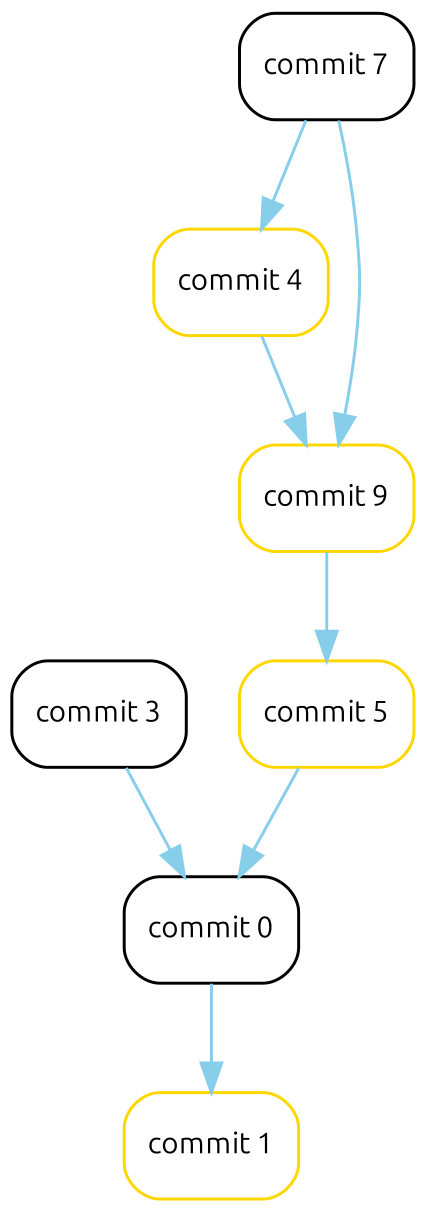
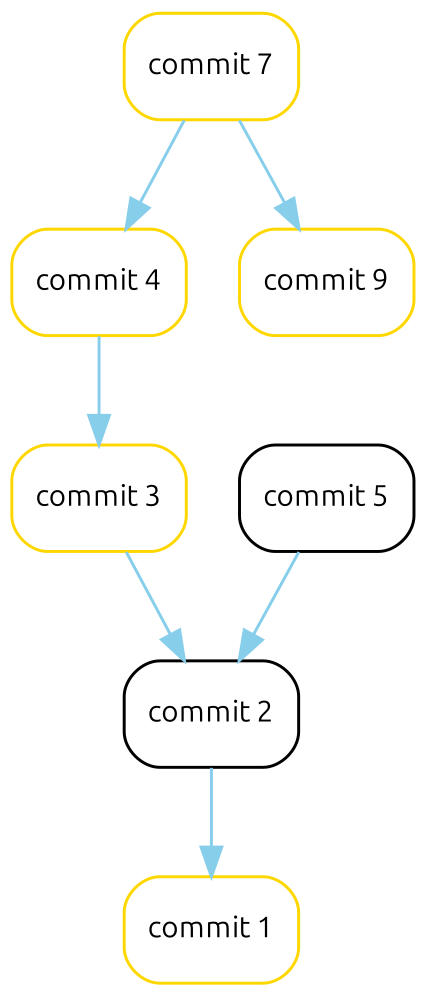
node "commit 7": color black -> gold
edge "commit 4" -> "commit 9": now "commit 4" -> "commit 3"
edge "commit 9" -> "commit 5": removed
node "commit 3": color black -> gold
node "commit 5": color gold -> black
node "commit 0": label "commit 0" -> "commit 2"
